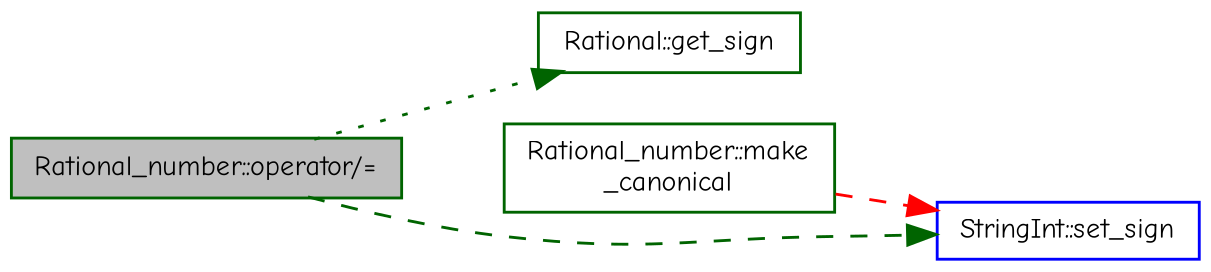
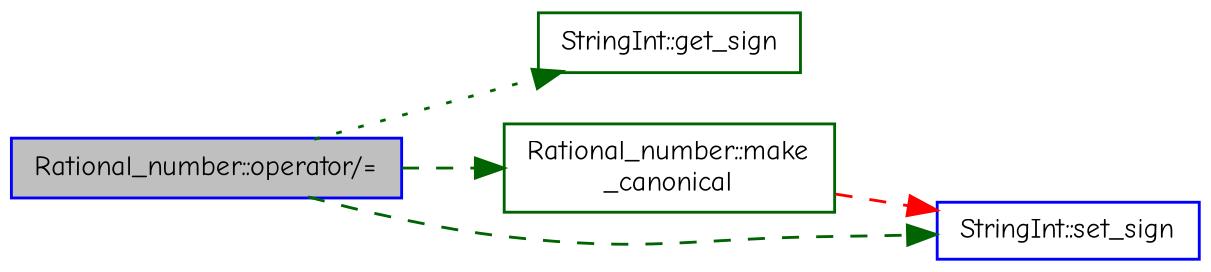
node "Rational::get_sign": label "Rational::get_sign" -> "StringInt::get_sign"
node "Rational_number::operator/=": color darkgreen -> blue
edge "Rational_number::operator/=" -> "Rational_number::make _canonical": added
